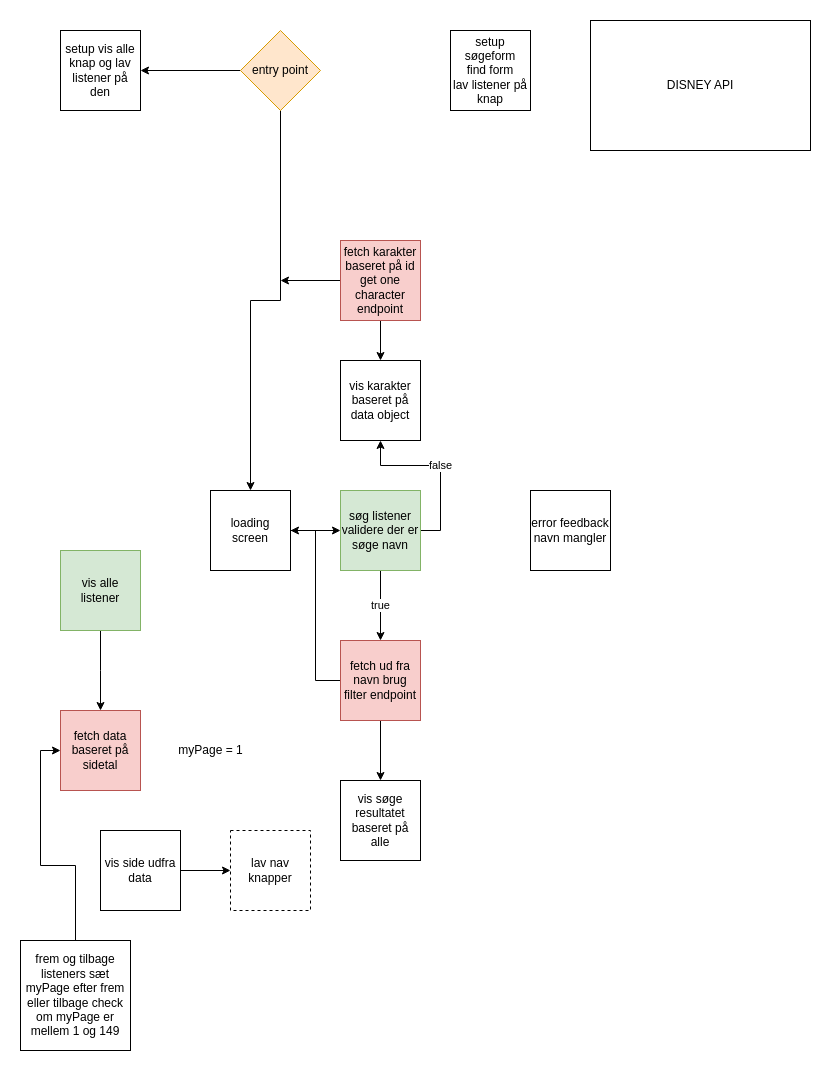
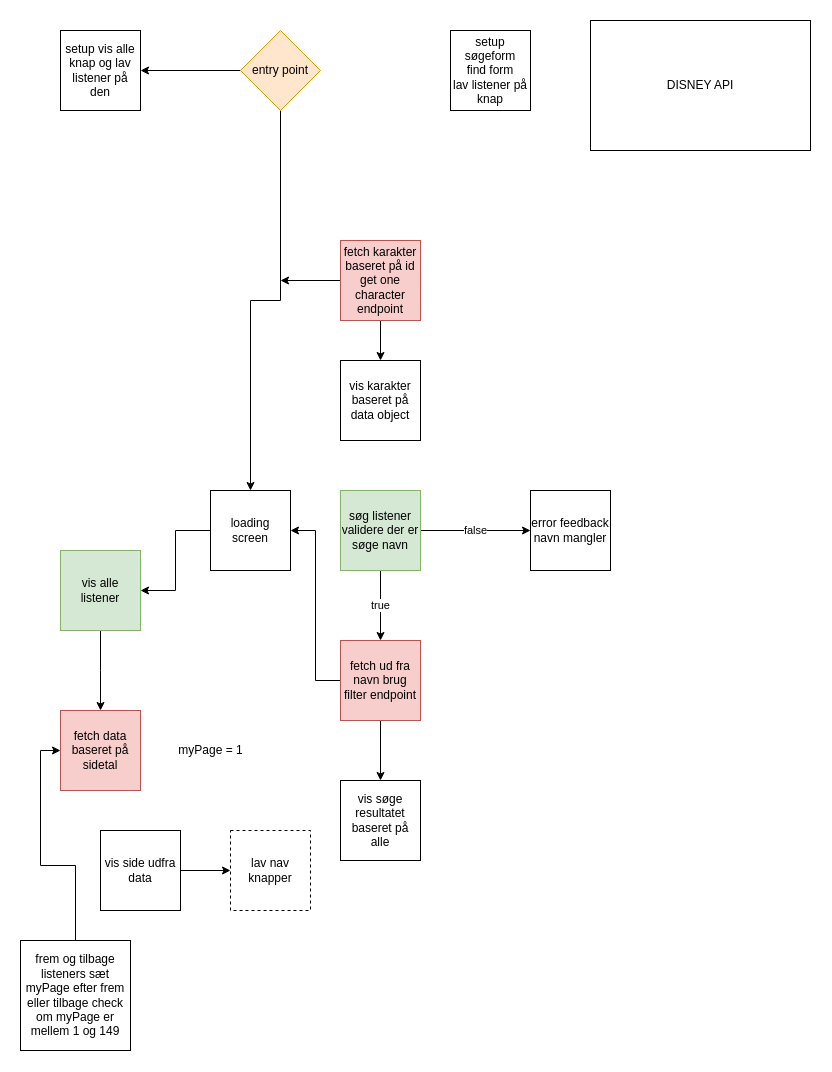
edge "søg listener validere der er søge navn" -> "vis karakter baseret på data object": now "søg listener validere der er søge navn" -> "error feedback navn mangler"
edge "loading screen" -> "søg listener validere der er søge navn": now "loading screen" -> "vis alle listener"
